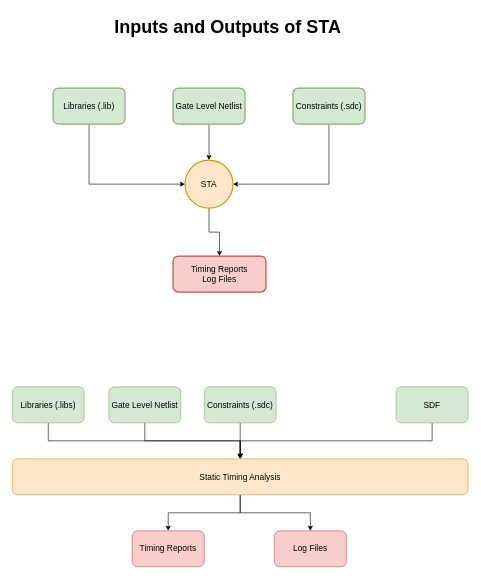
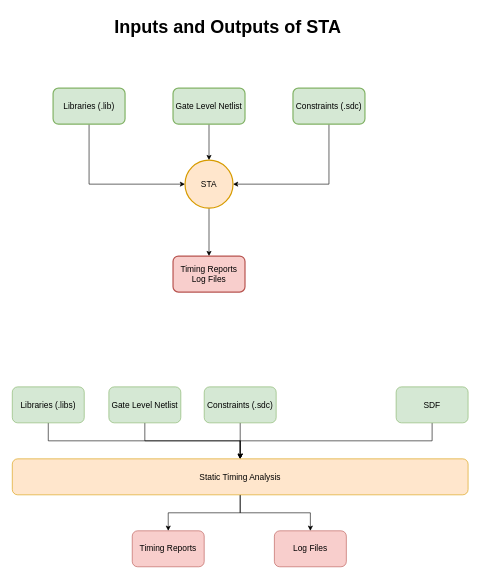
node "Timing Reports Log Files": size 93x36 -> 72x36
